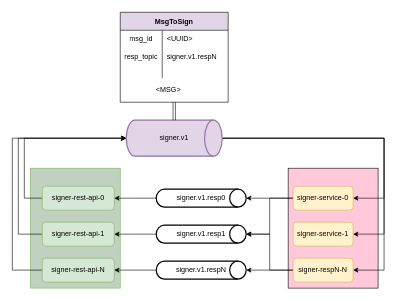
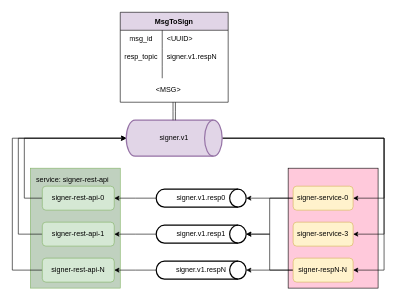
node "service: signer-rest-api": added
node "signer-service-1": label "signer-service-1" -> "signer-service-3"
